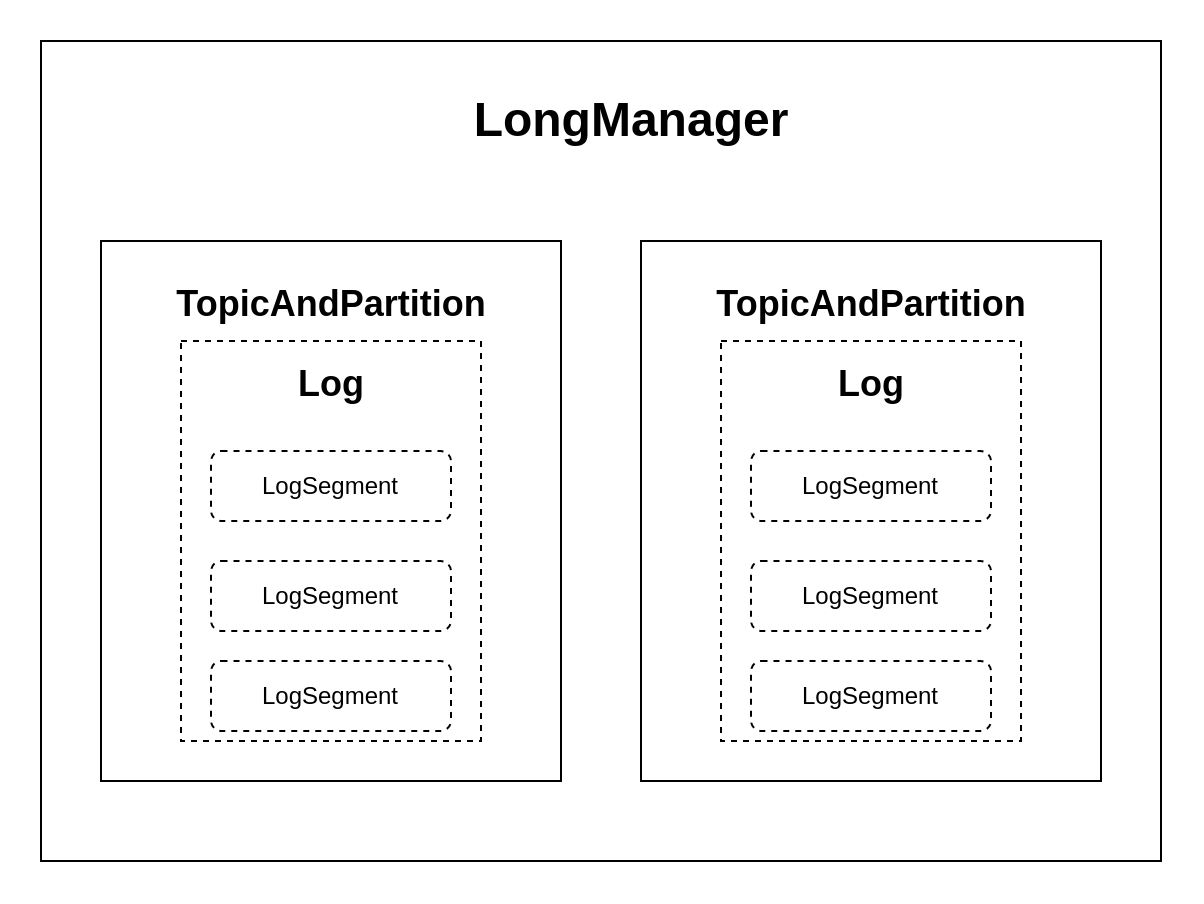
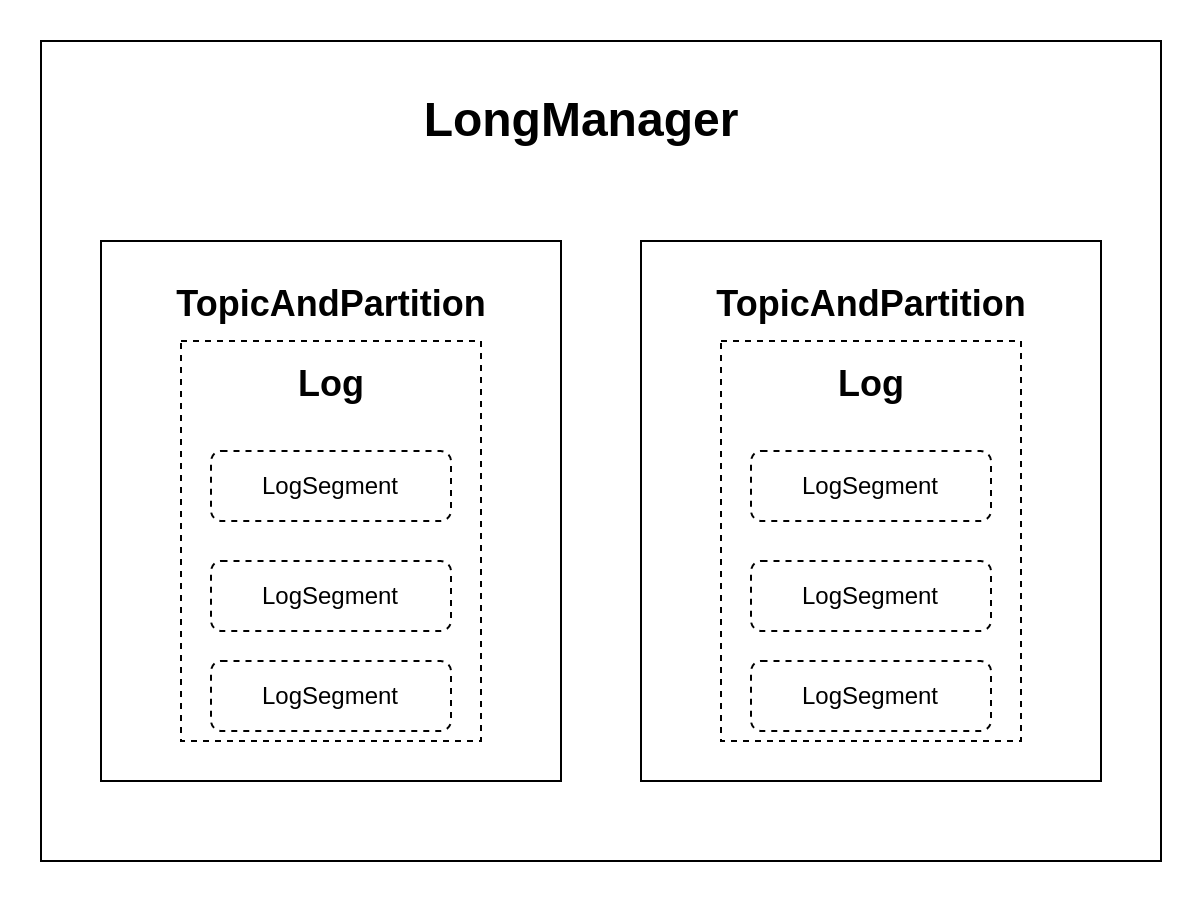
node "LongManager": moved (631, 121) -> (581, 121)
